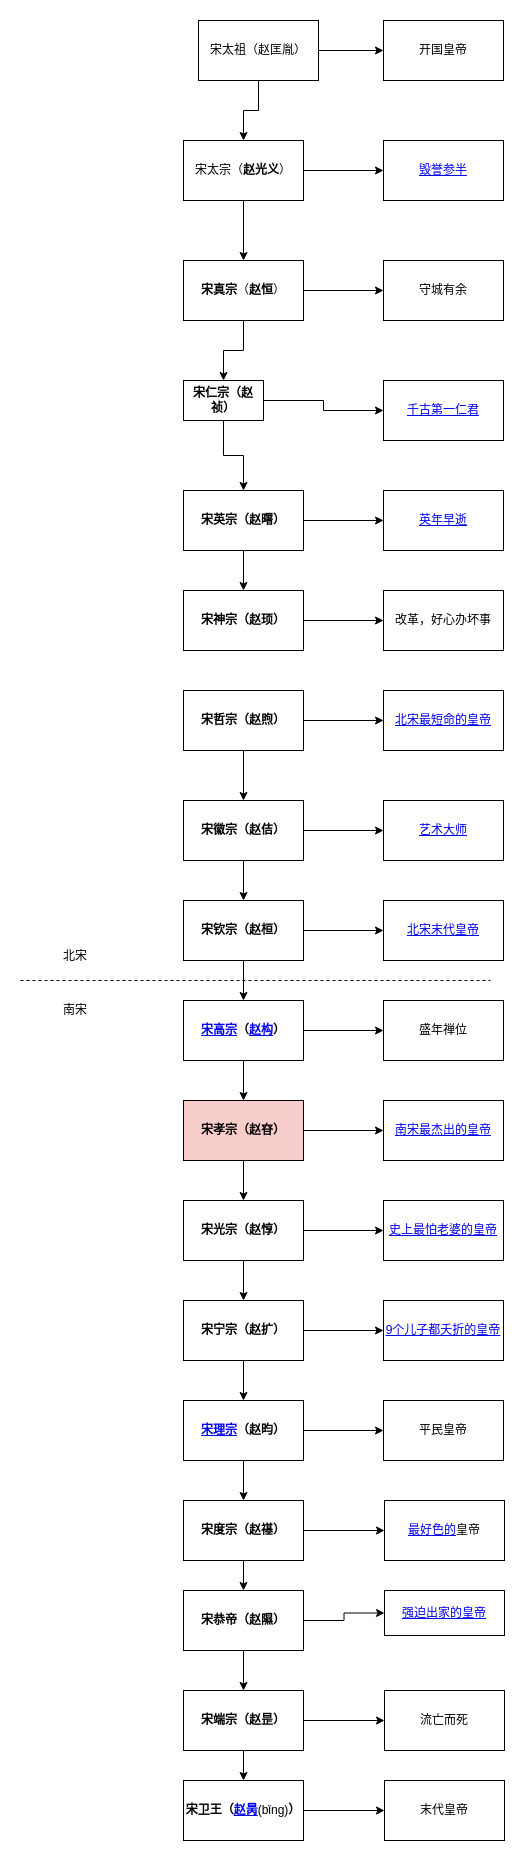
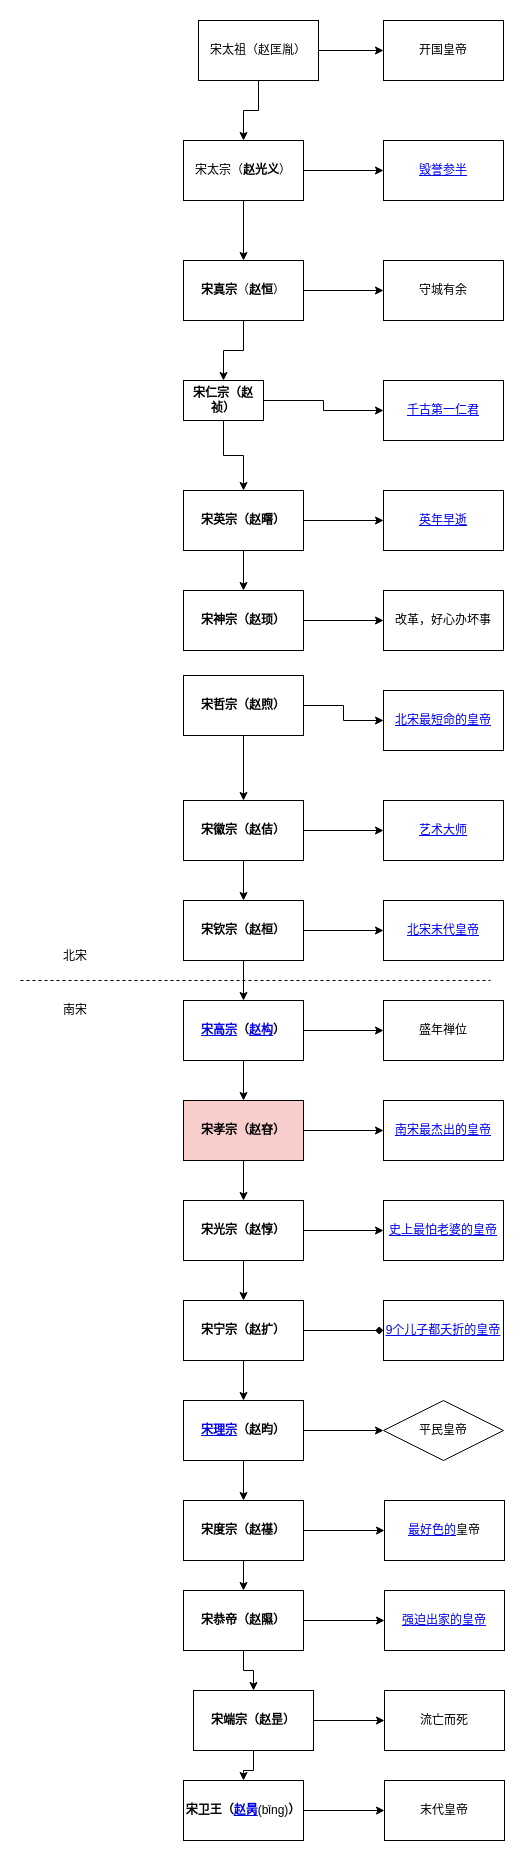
node "宋哲宗（赵煦）": moved (244, 721) -> (244, 706)
edge "宋宁宗（赵扩）" -> "9个儿子都夭折的皇帝": arrowhead classic -> diamond
node "平民皇帝": shape rectangle -> diamond
node "强迫出家的皇帝": size 120x45 -> 120x60
node "宋端宗（赵昰）": moved (244, 1721) -> (254, 1721)
